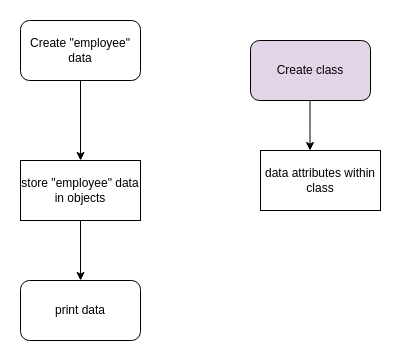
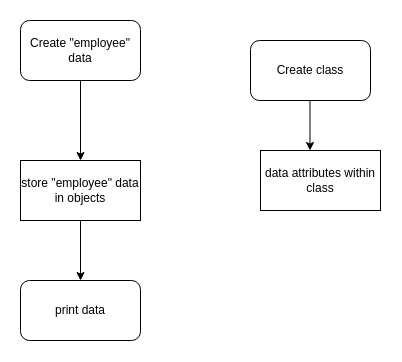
node "Create class": fillcolor #e1d5e7 -> #ffffff
